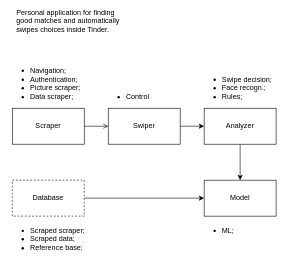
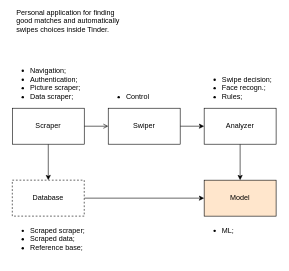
edge "Scraper" -> "Database": added
node "Model": fillcolor #ffffff -> #ffe6cc
